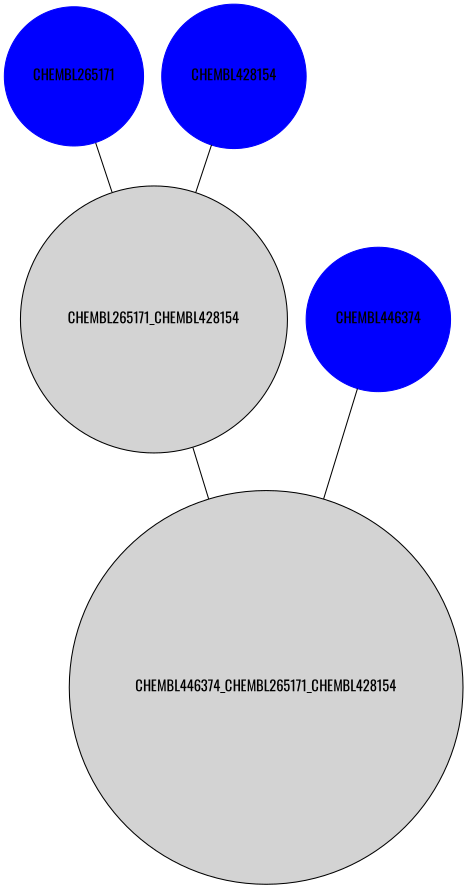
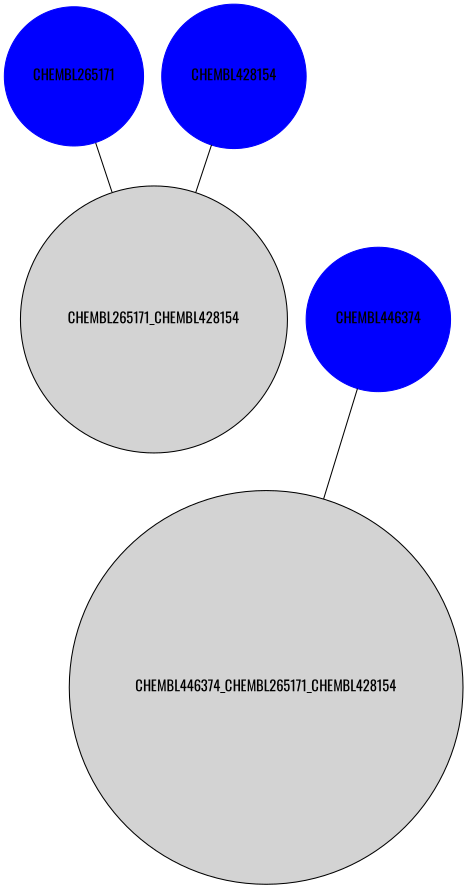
edge "CHEMBL265171_CHEMBL428154" -- "CHEMBL446374_CHEMBL265171_CHEMBL428154": removed
